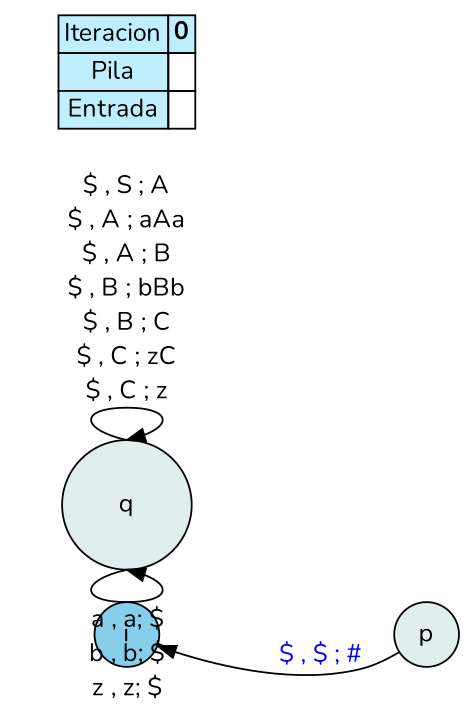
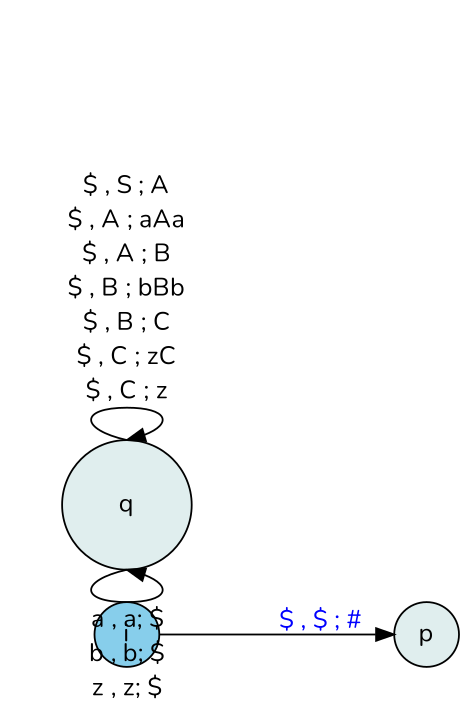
node "Iteracion": removed
edge "p" -> "i": reversed
